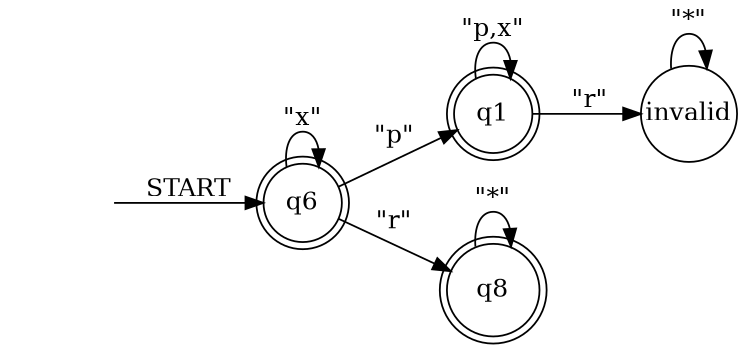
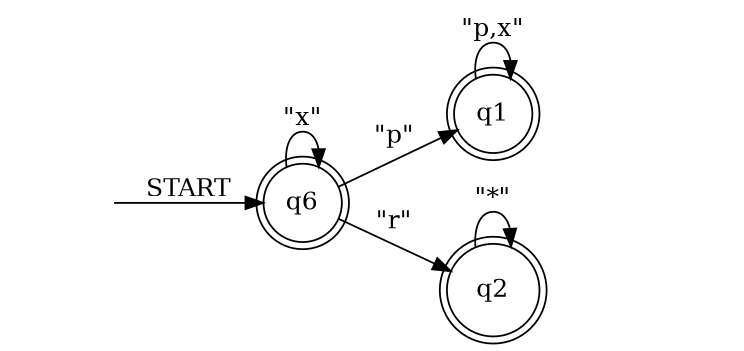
node "invalid": removed
node "q8": label "q8" -> "q2"
